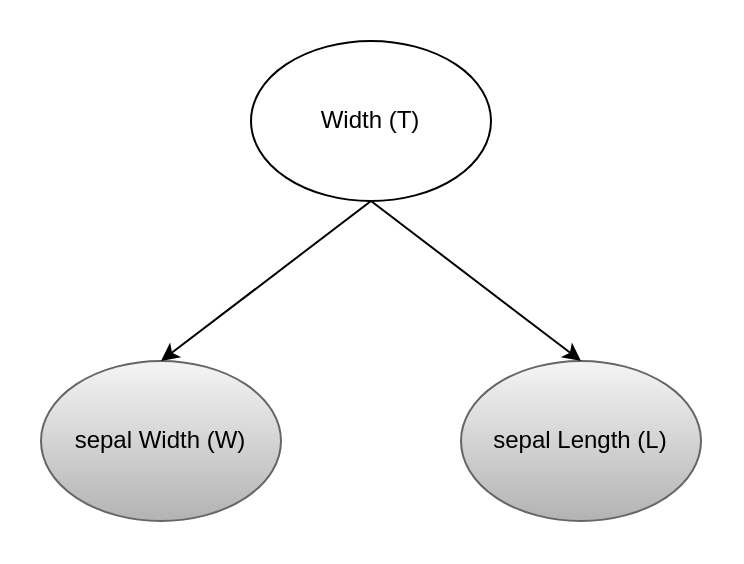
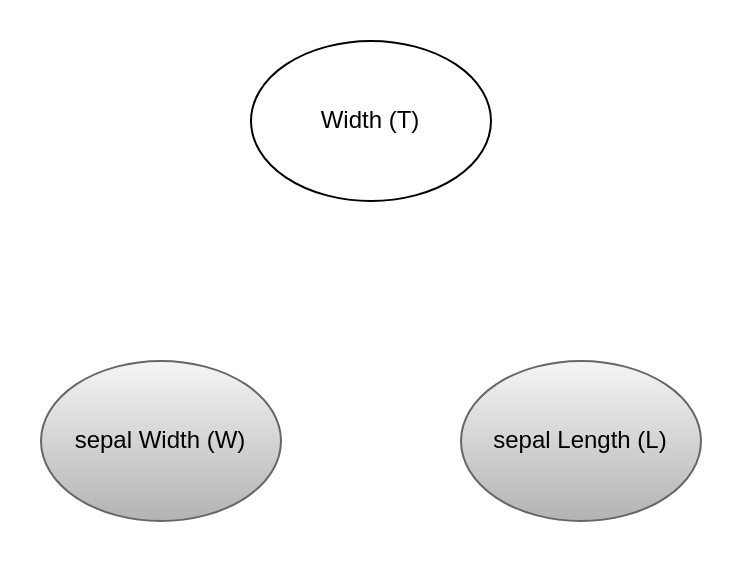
edge "Width (T)" -> "sepal Width (W)": removed
edge "Width (T)" -> "sepal Length (L)": removed
